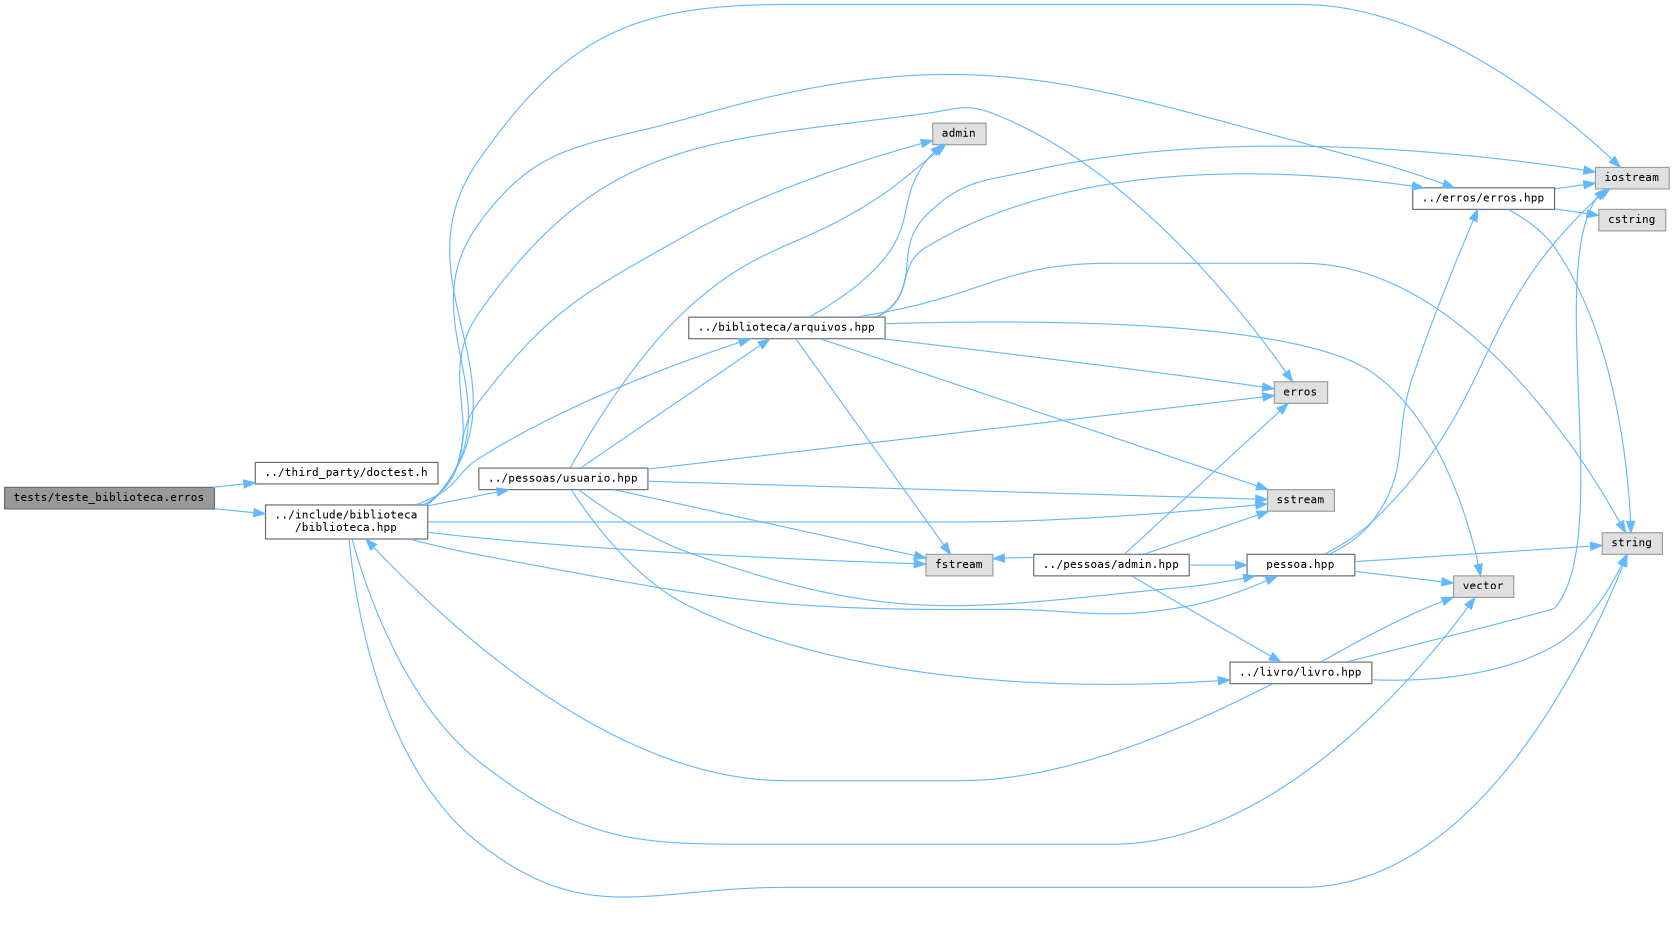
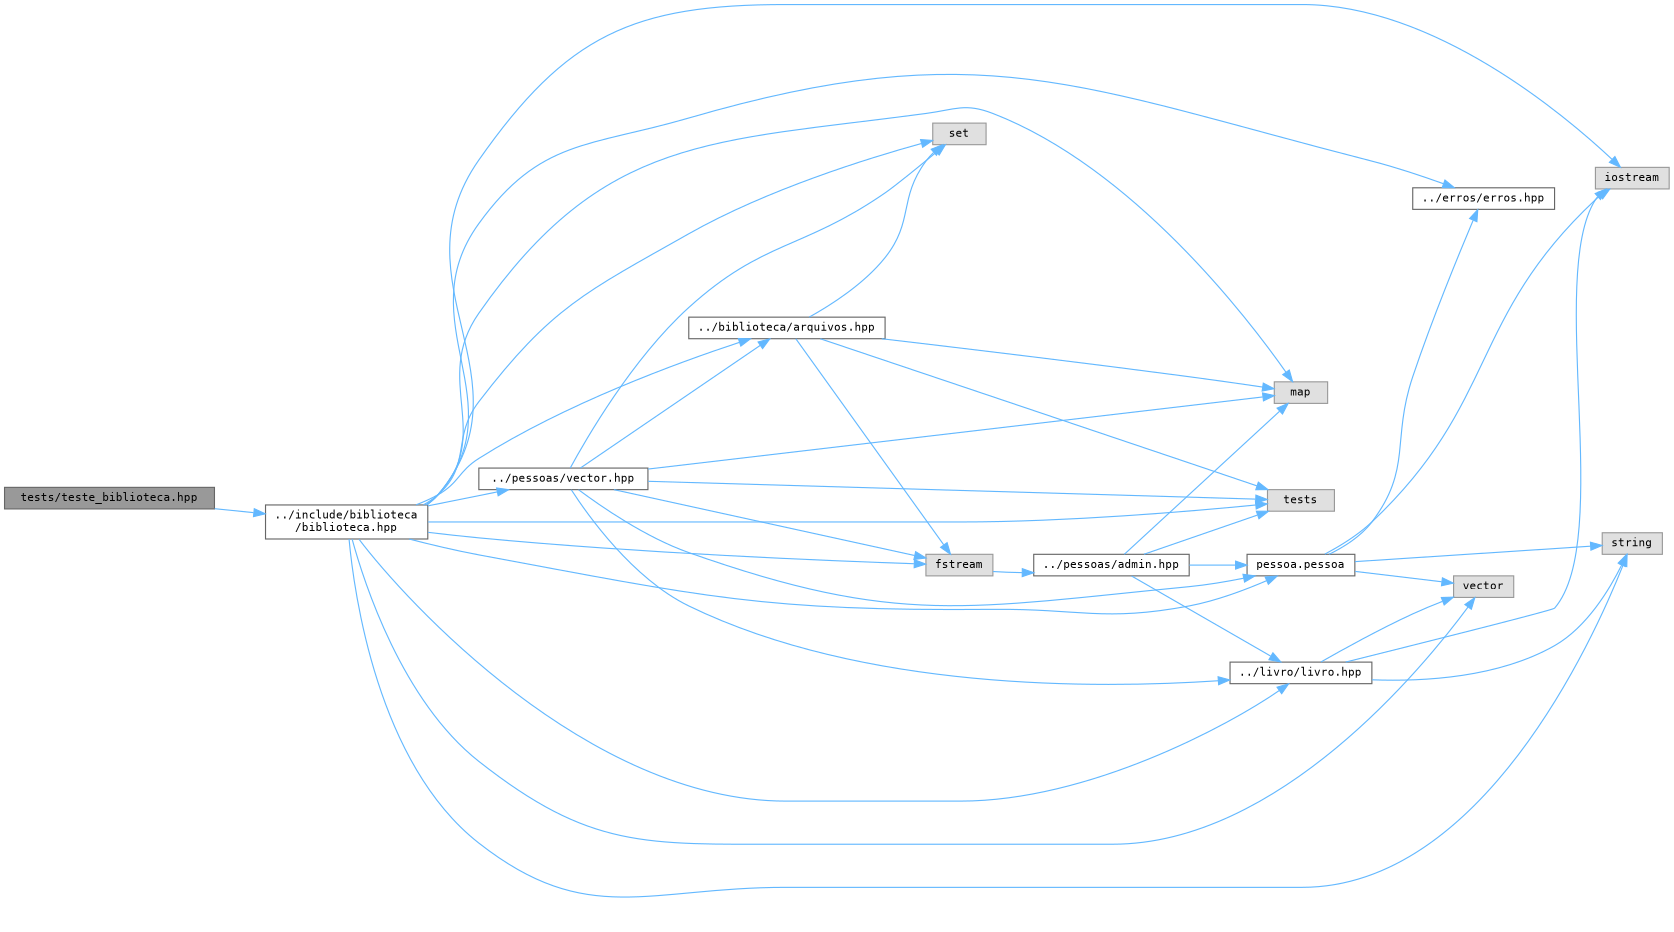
node "admin": label "admin" -> "set"
edge "../biblioteca/arquivos.hpp" -> "iostream": removed
edge "../biblioteca/arquivos.hpp" -> "../erros/erros.hpp": removed
edge "../erros/erros.hpp" -> "iostream": removed
node "cstring": removed
edge "../biblioteca/arquivos.hpp" -> "string": removed
edge "../biblioteca/arquivos.hpp" -> "vector": removed
edge "../erros/erros.hpp" -> "string": removed
node "erros": label "erros" -> "map"
node "../third_party/doctest.h": removed
node "../pessoas/usuario.hpp": label "../pessoas/usuario.hpp" -> "../pessoas/vector.hpp"
node "tests/teste_biblioteca.erros": label "tests/teste_biblioteca.erros" -> "tests/teste_biblioteca.hpp"
node "sstream": label "sstream" -> "tests"
edge "../pessoas/admin.hpp" -> "fstream": reversed
node "pessoa.hpp": label "pessoa.hpp" -> "pessoa.pessoa"
edge "../livro/livro.hpp" -> "../include/biblioteca /biblioteca.hpp": reversed
